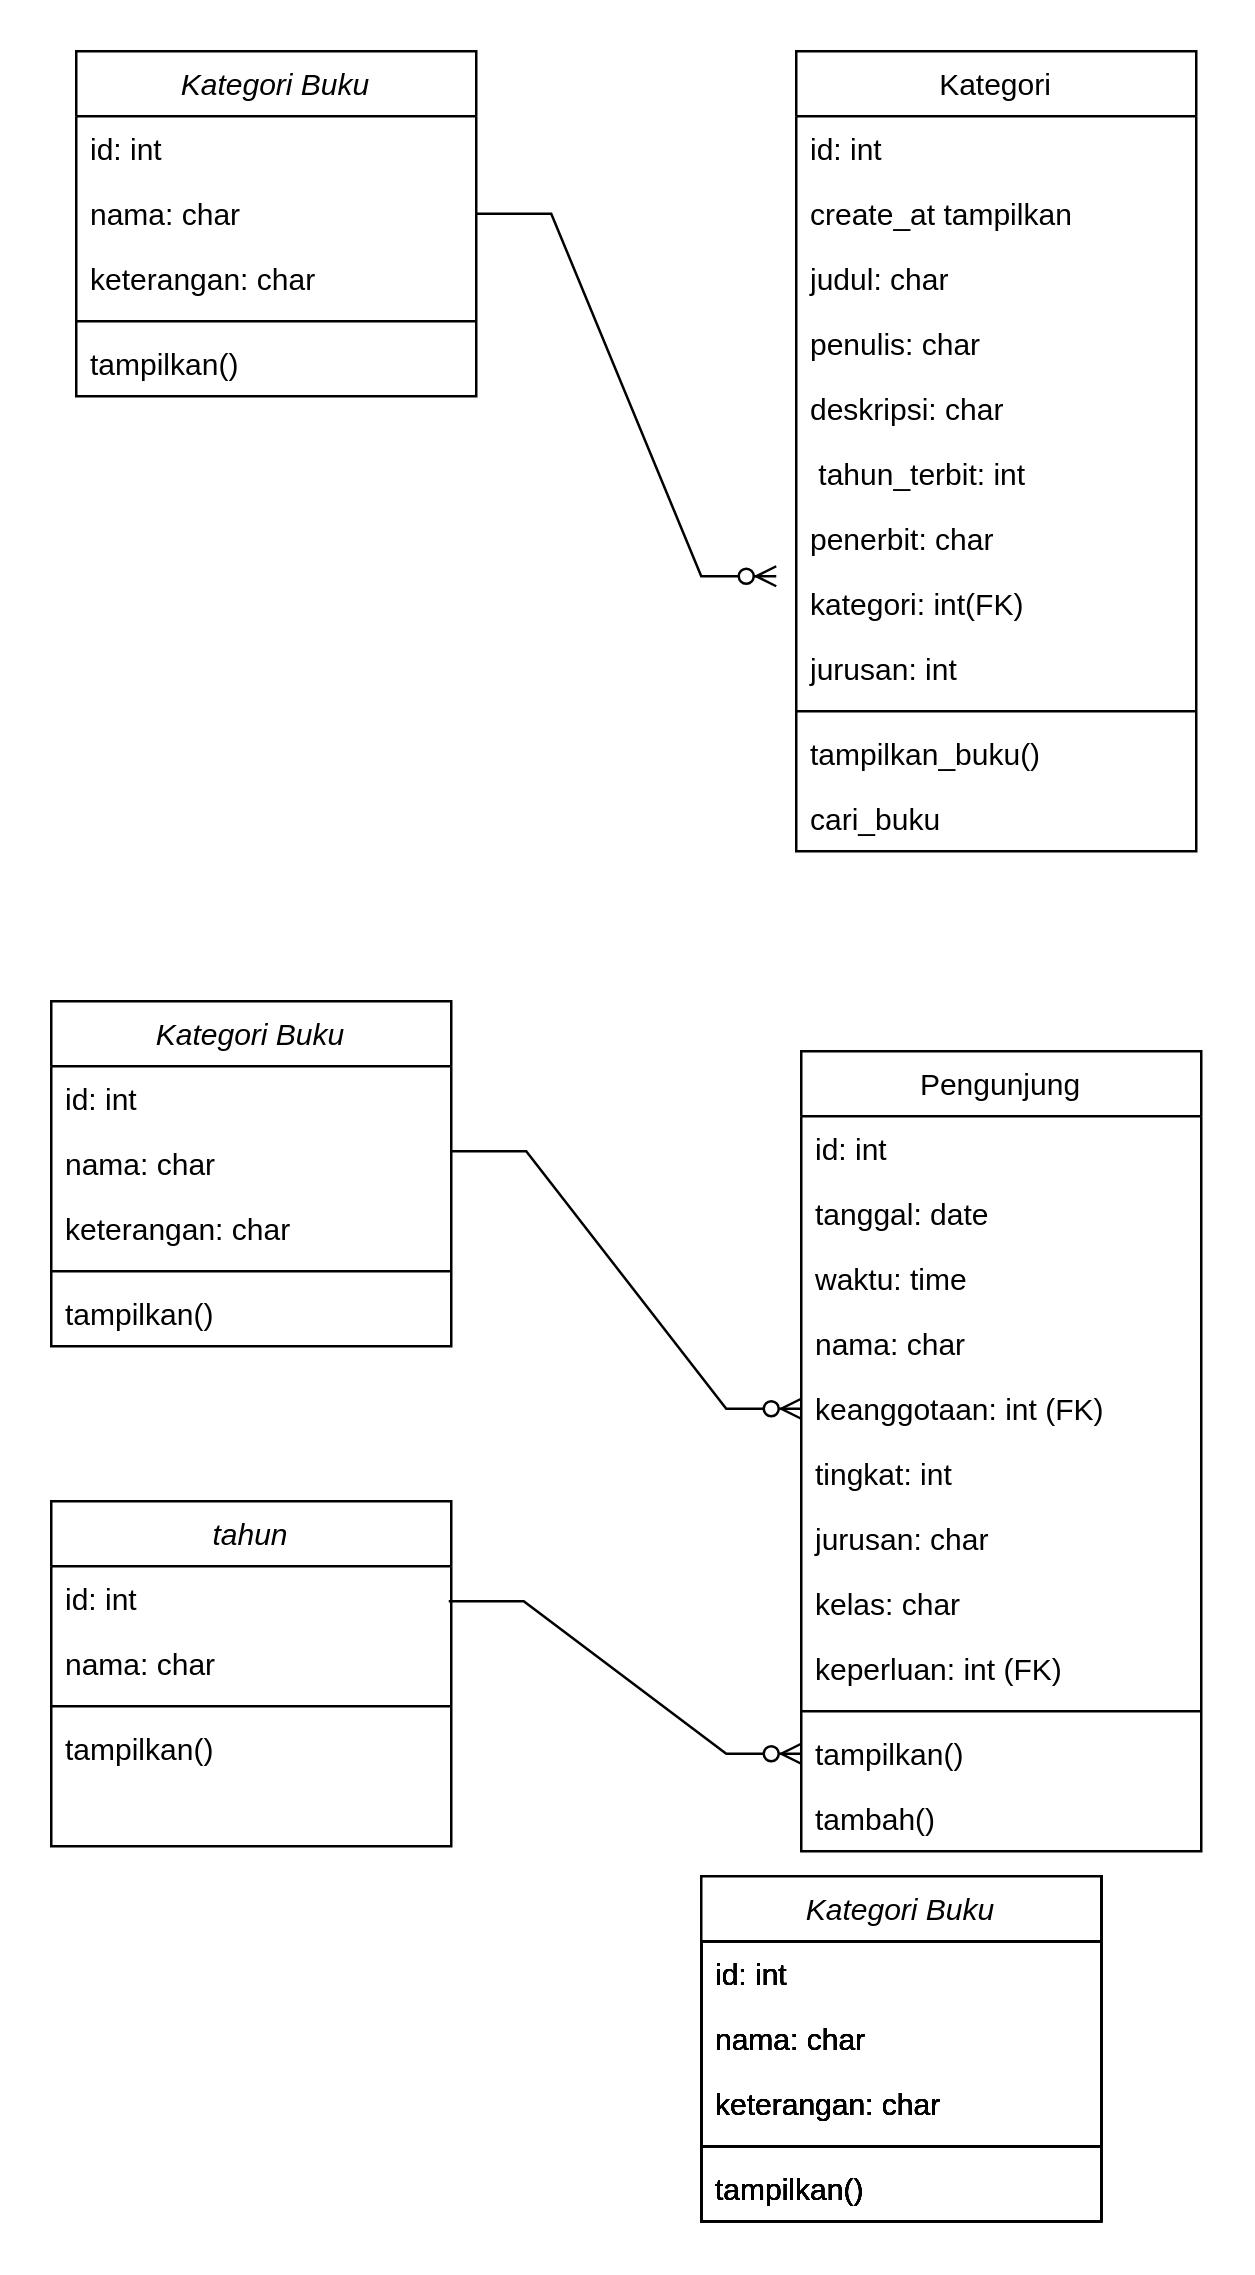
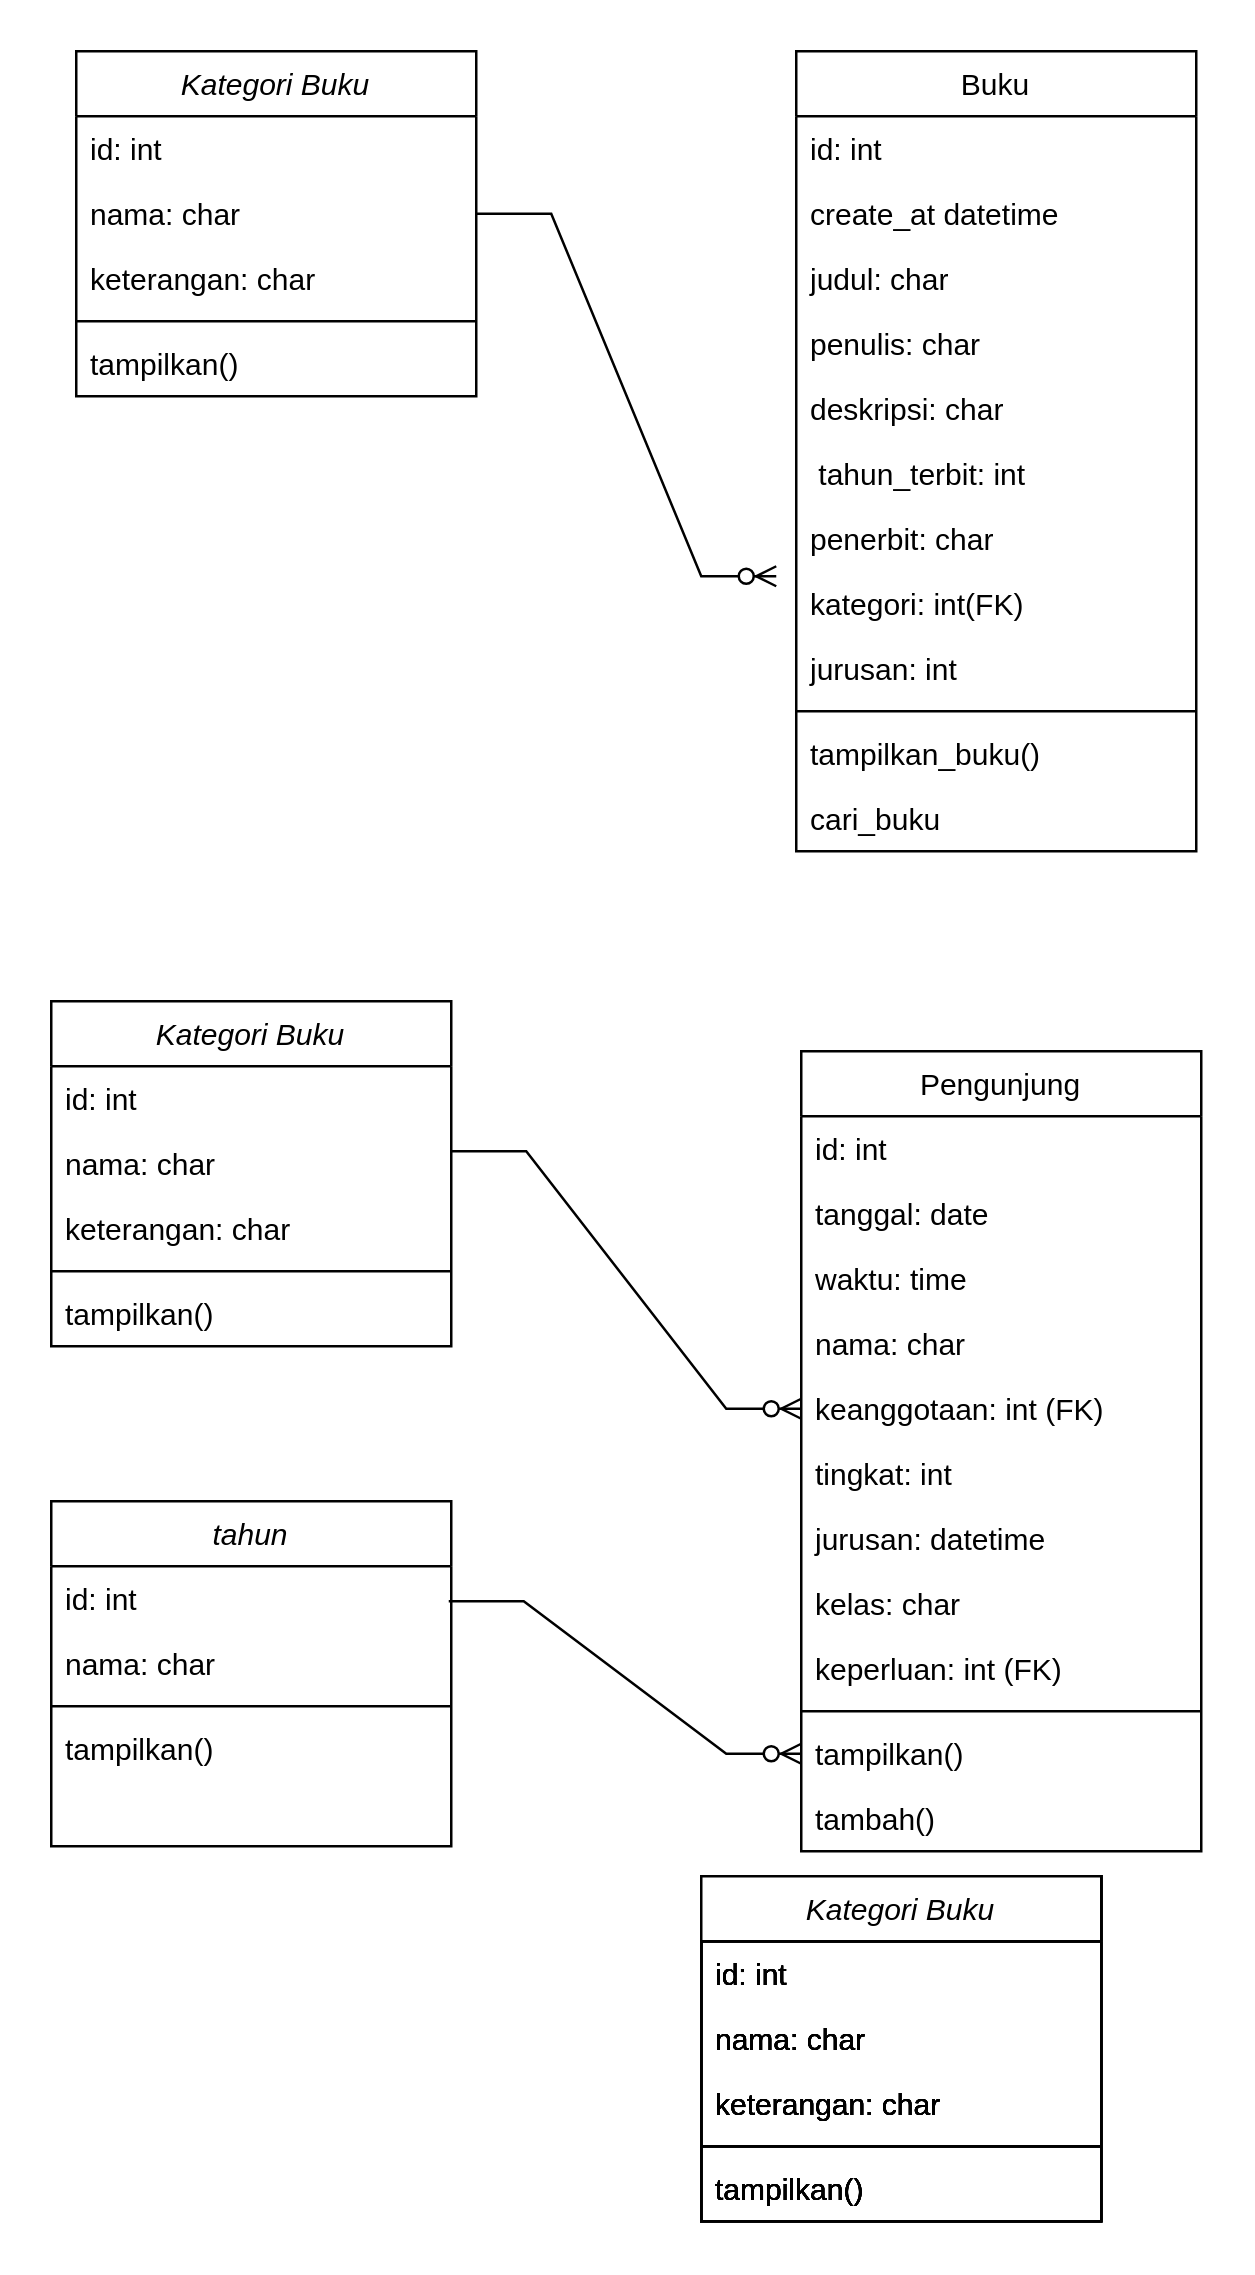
node "Kategori": label "Kategori" -> "Buku"
node "create_at tampilkan": label "create_at tampilkan" -> "create_at datetime"
node "jurusan: char": label "jurusan: char" -> "jurusan: datetime"
